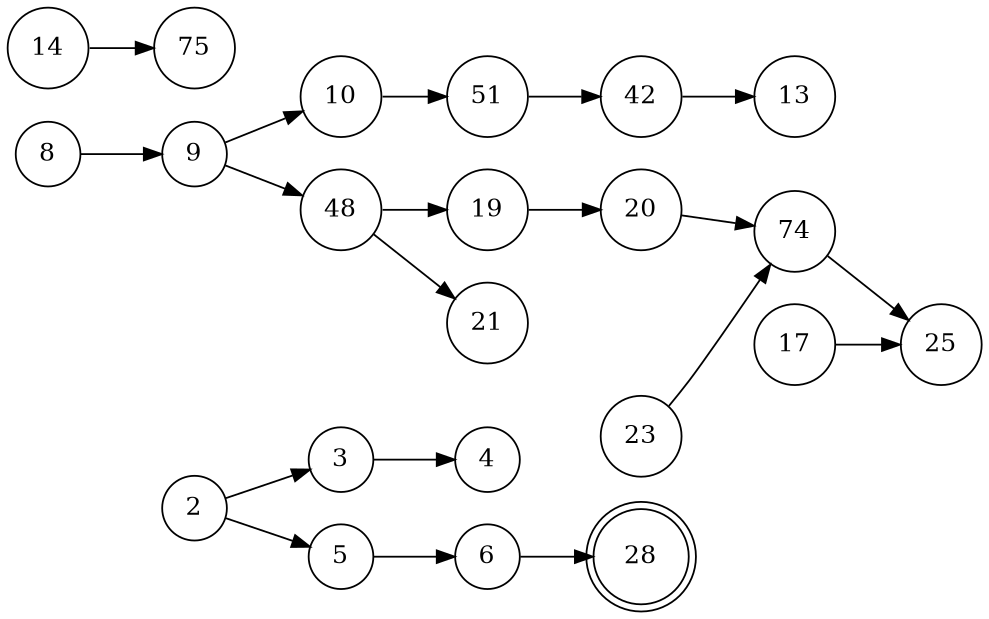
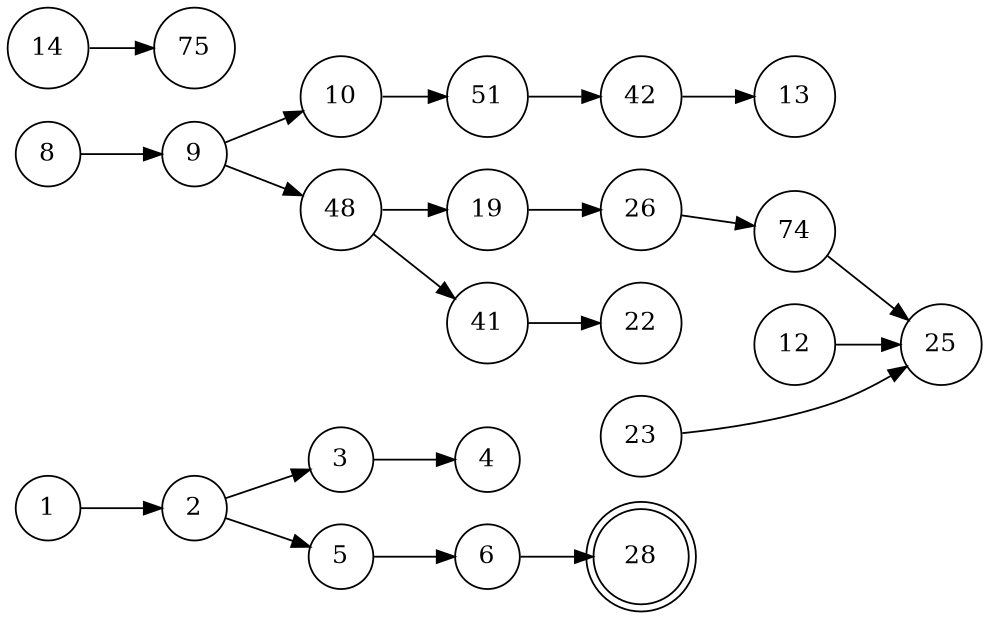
node "20": label "20" -> "26"
node "21": label "21" -> "41"
node "22": added
edge "23" -> "74": now "23" -> "25"
node "17": label "17" -> "12"
node "1": added
